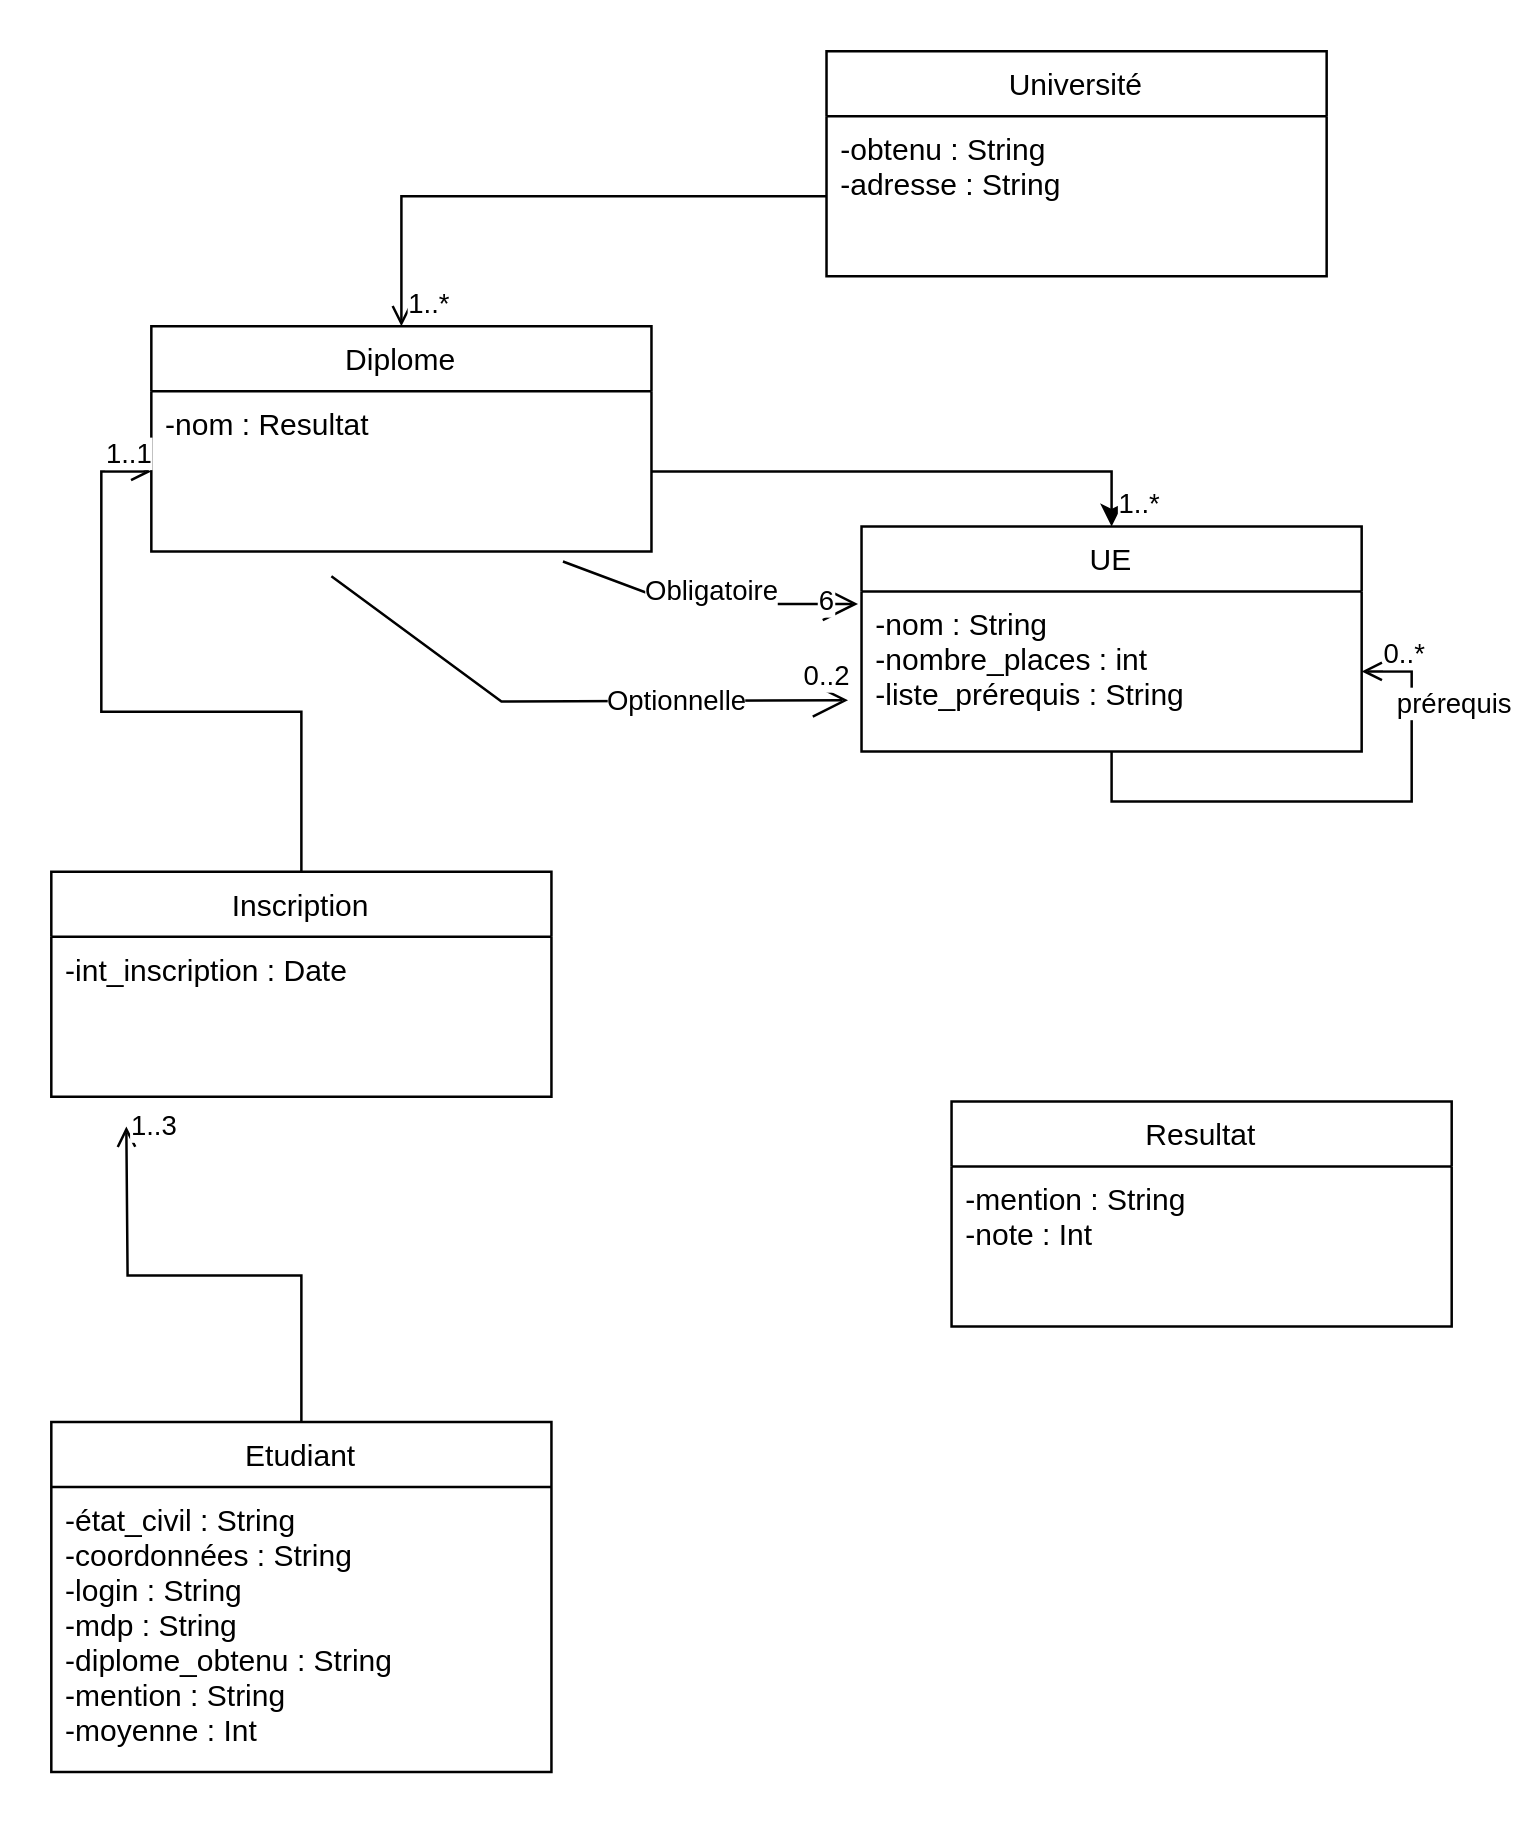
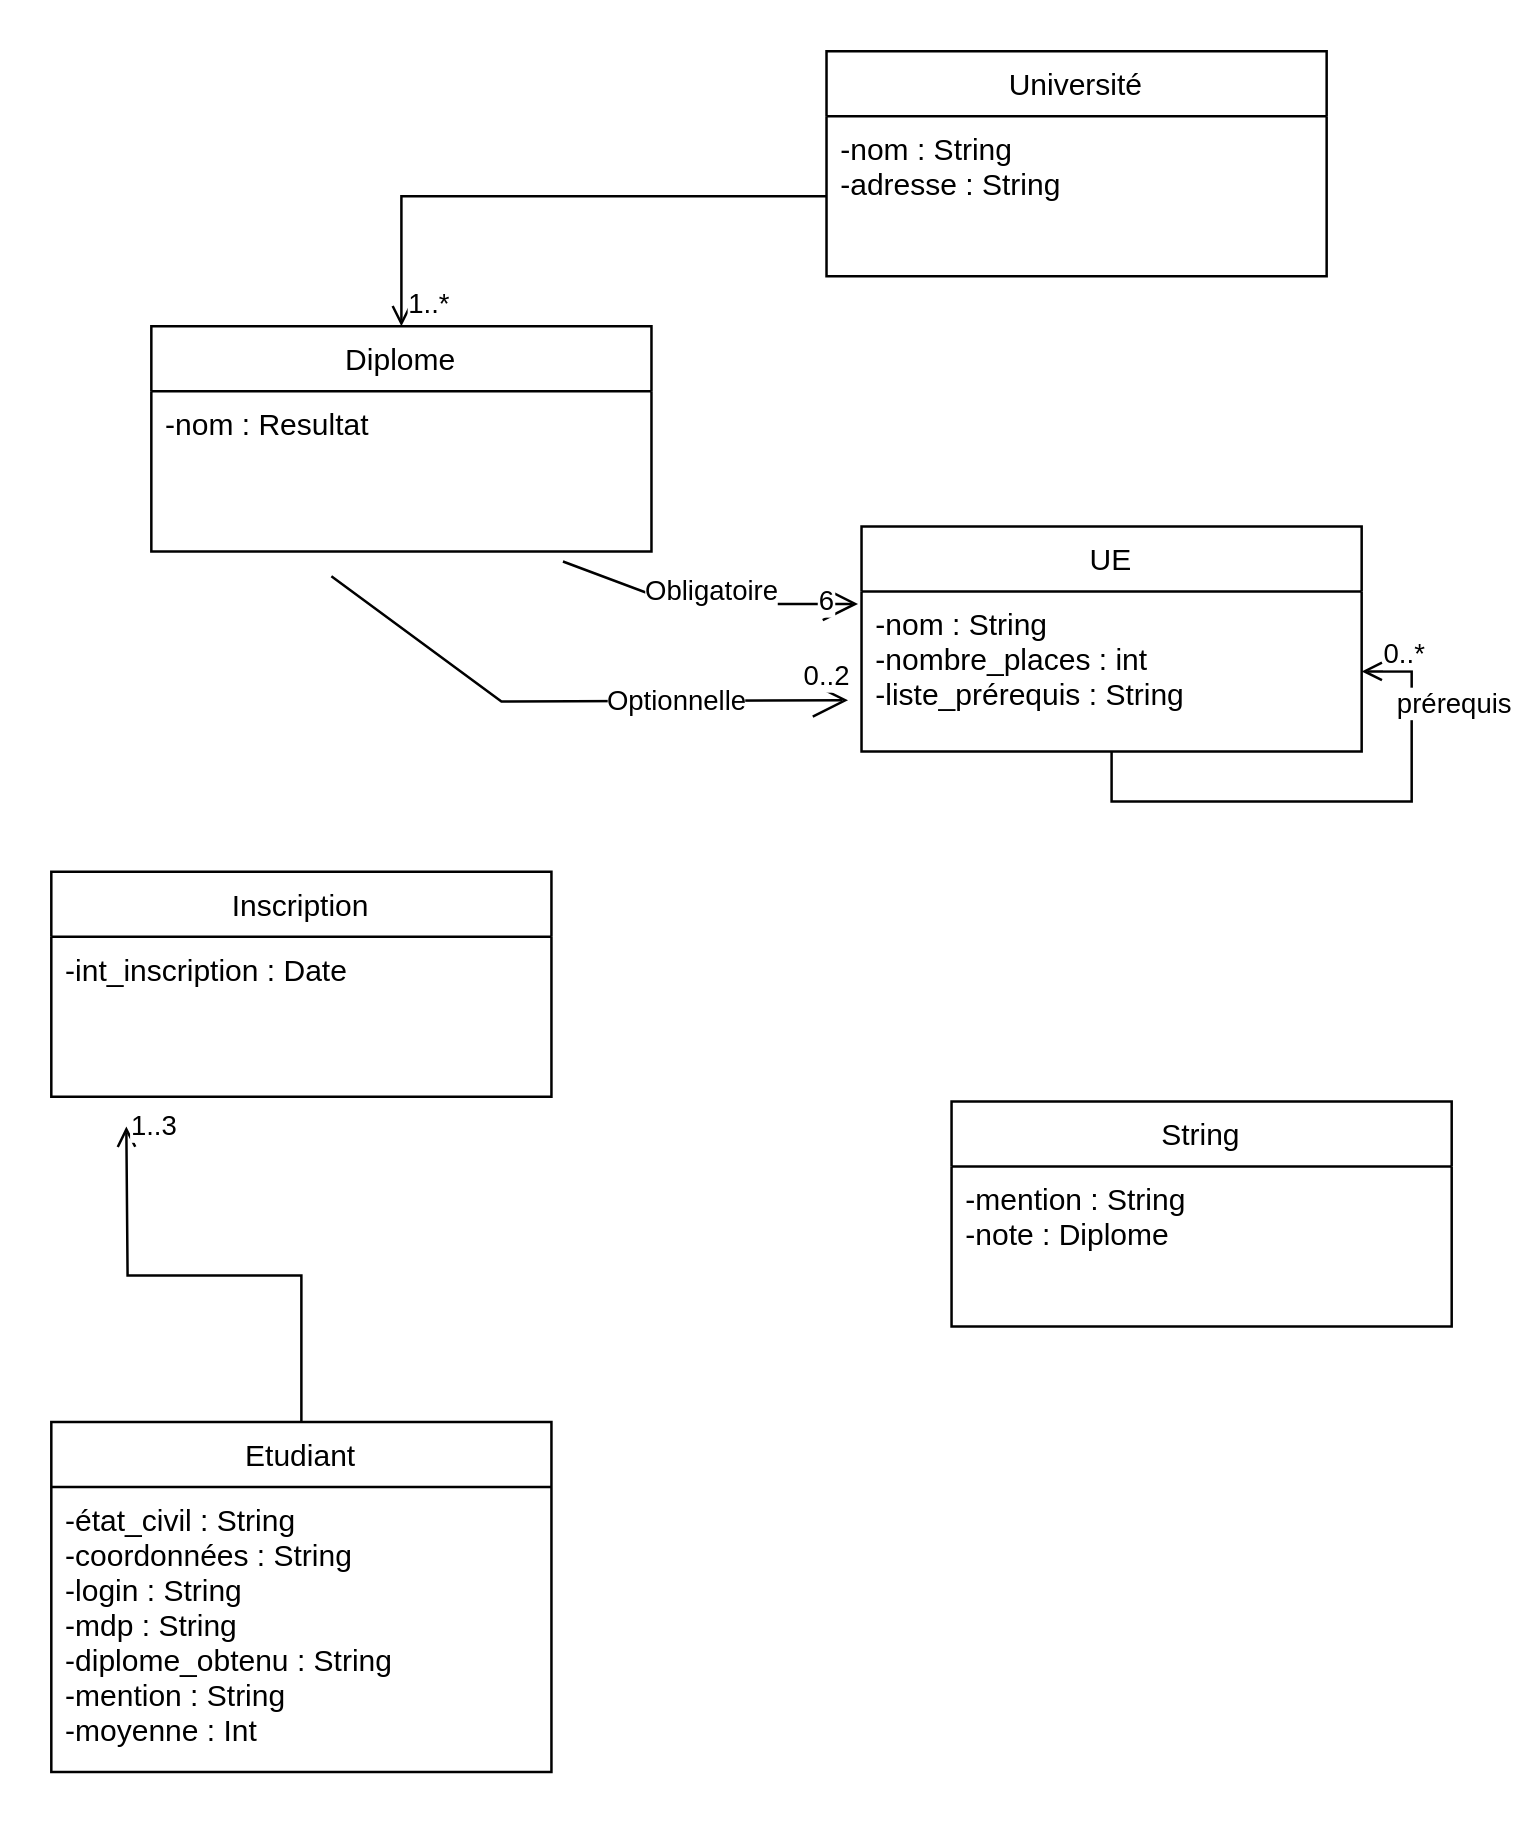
node "-obtenu : String -adresse : String": label "-obtenu : String -adresse : String" -> "-nom : String -adresse : String"
edge "-nom : Resultat" -> "UE": removed, label "1..*"
edge "Inscription" -> "-nom : Resultat": removed, label "1..1"
node "Resultat": label "Resultat" -> "String"
node "-mention : String -note : Int": label "-mention : String -note : Int" -> "-mention : String -note : Diplome"
